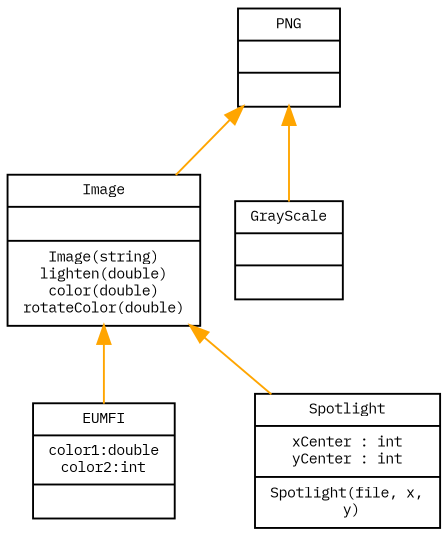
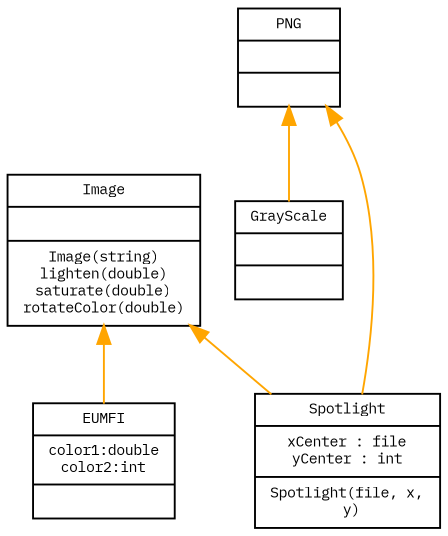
edge "Image" -> "PNG": now "Spotlight" -> "PNG"
node "Image": text "color(double)" -> "saturate(double)"
node "Spotlight": text "xCenter : int" -> "xCenter : file"
